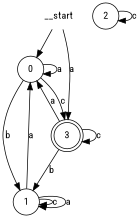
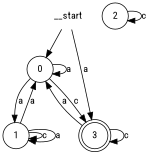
edge "0" -> "1": label "b" -> "a"
edge "3" -> "1": removed, label "b"
